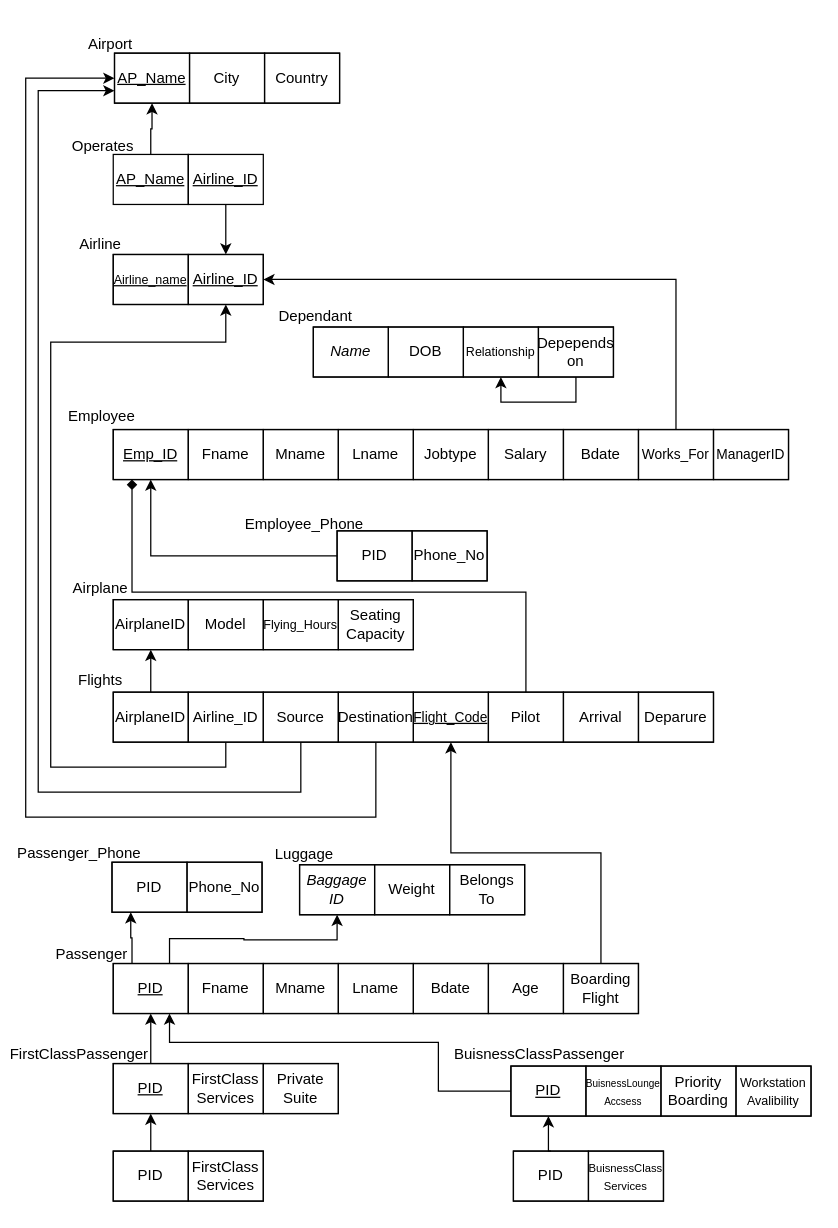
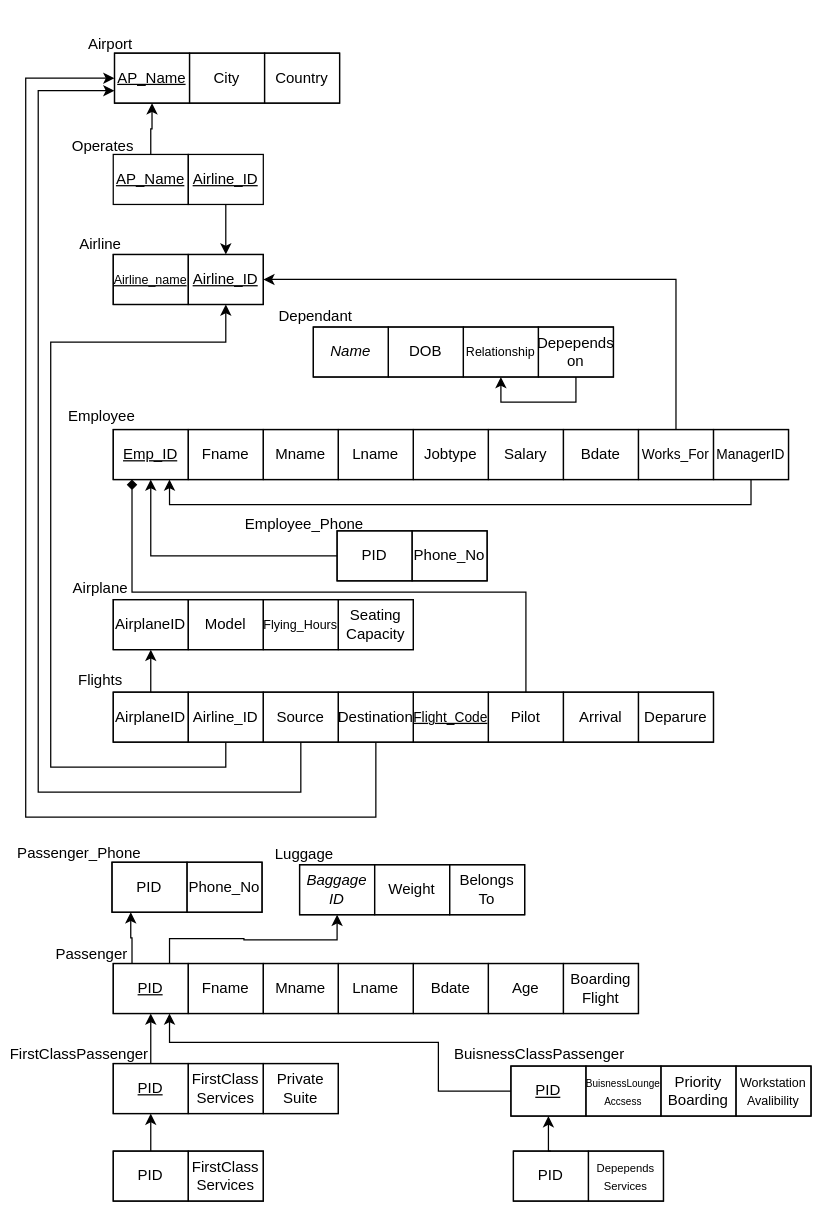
edge "ManagerID" -> "Emp_ID": added
edge "Boarding Flight" -> "Flight_Code": removed
node "BuisnessClass Services": label "BuisnessClass Services" -> "Depepends Services"
